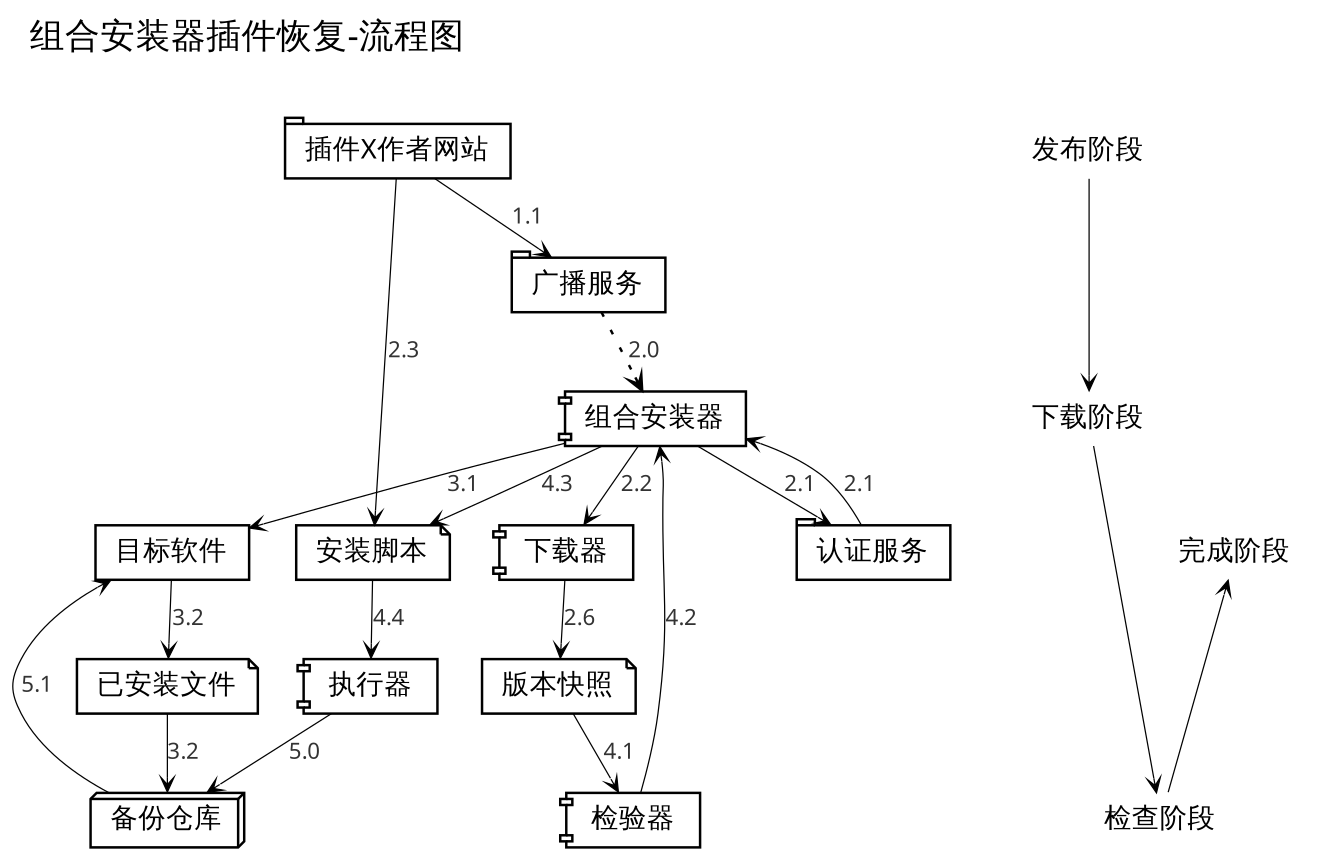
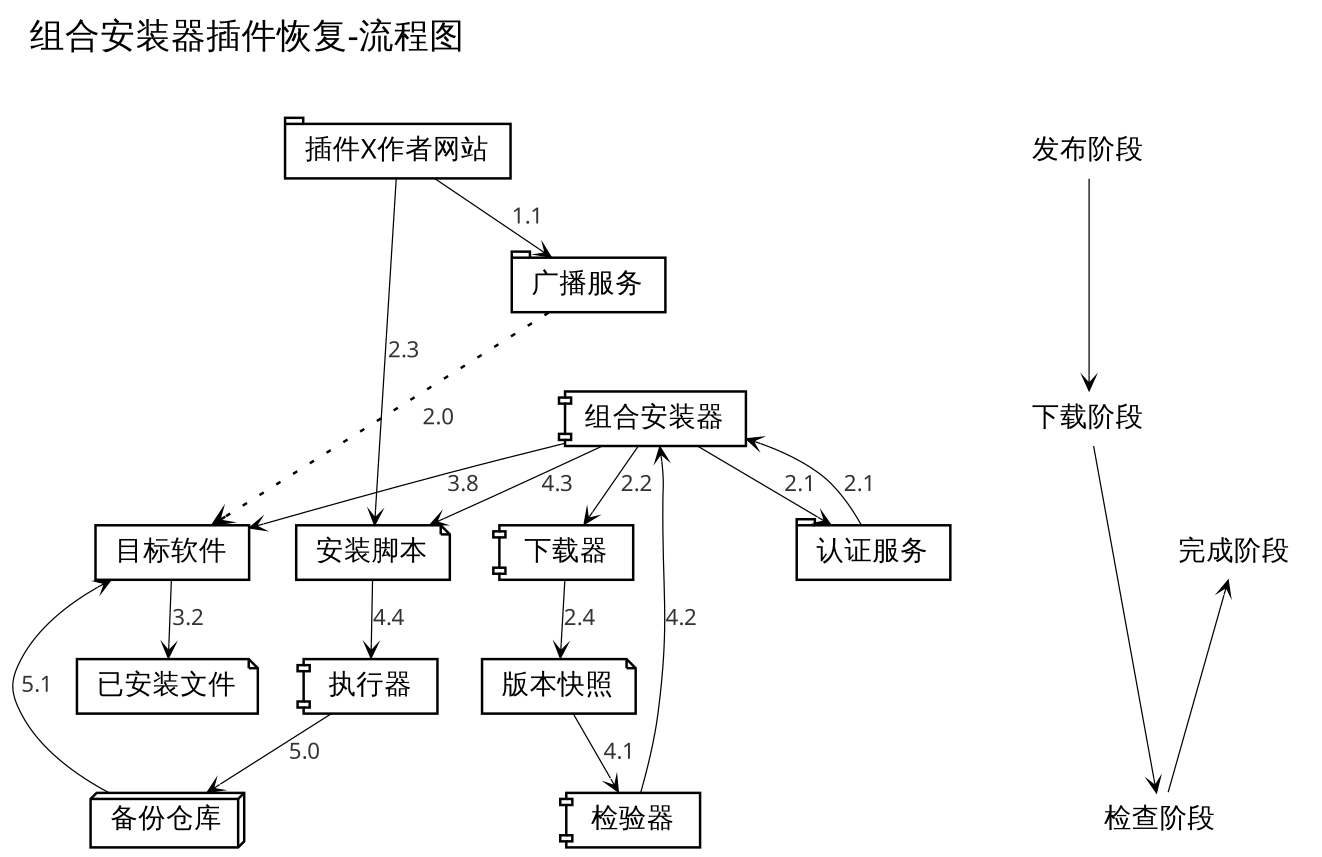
edge "广播服务" -> "组合安装器": now "广播服务" -> "目标软件"
edge "组合安装器" -> "目标软件": label "3.1" -> "3.8"
edge "下载器" -> "版本快照": label "2.6" -> "2.4"
edge "已安装文件" -> "备份仓库": removed, label "3.2"
